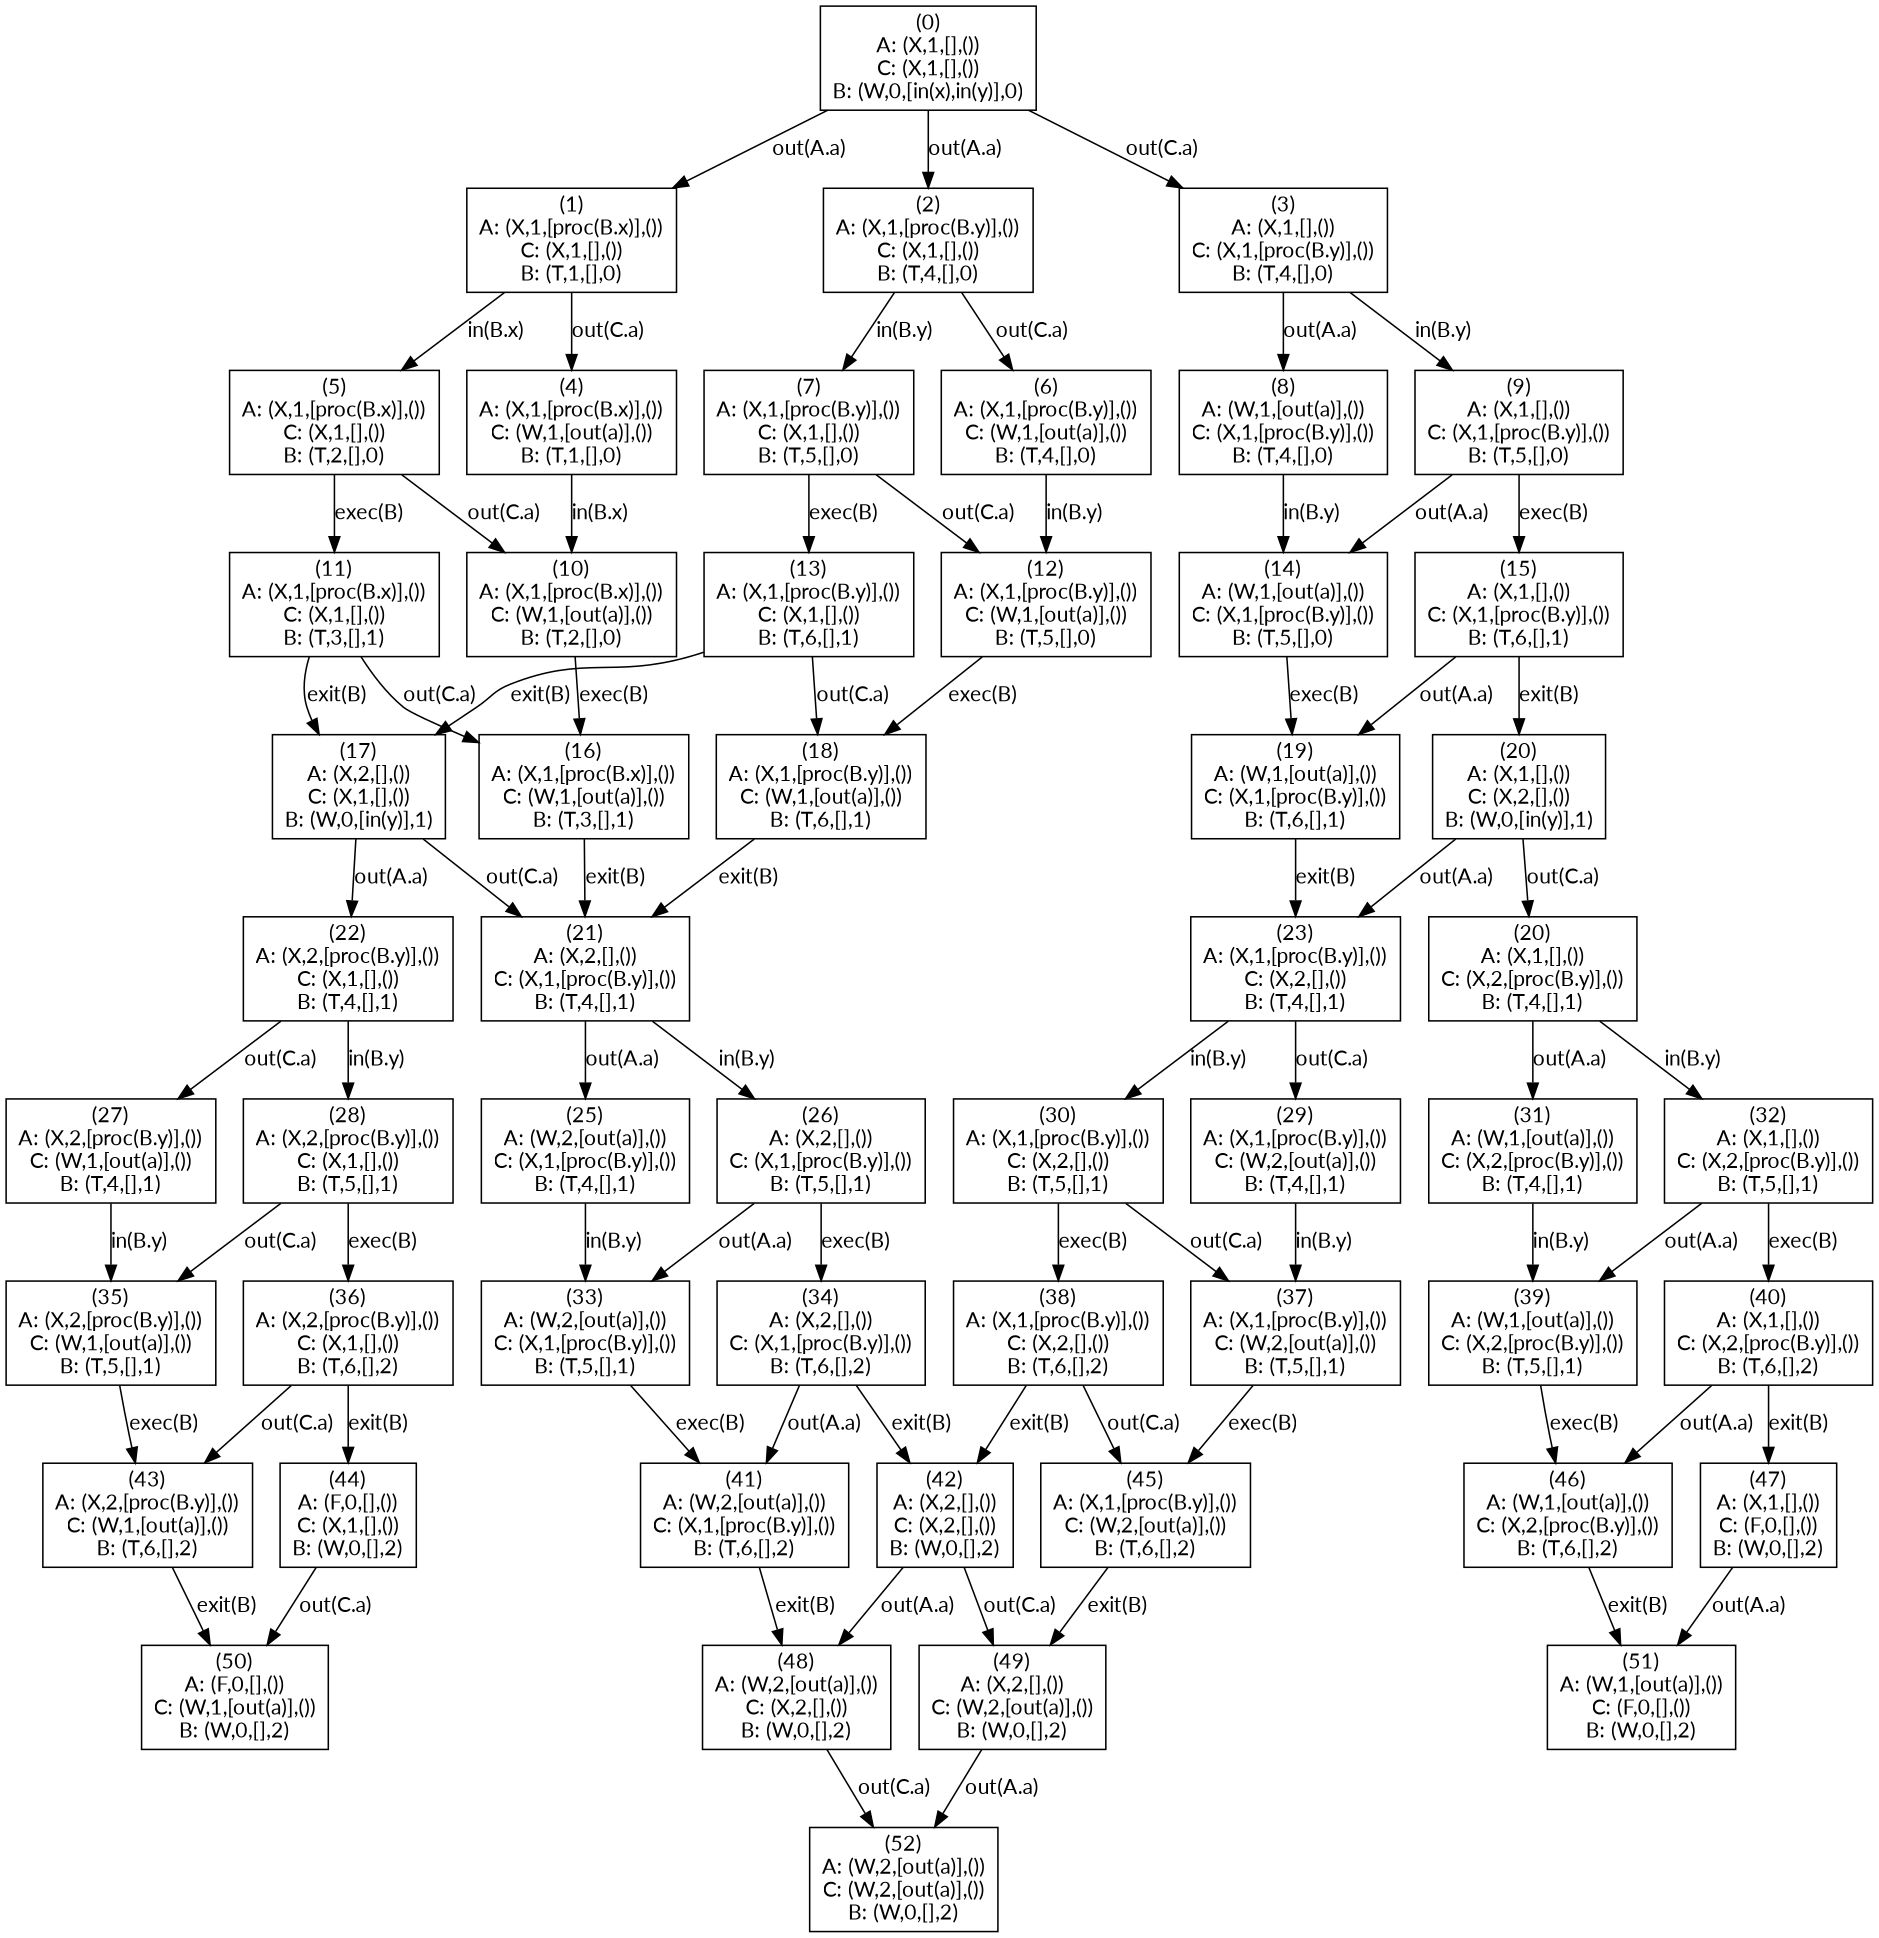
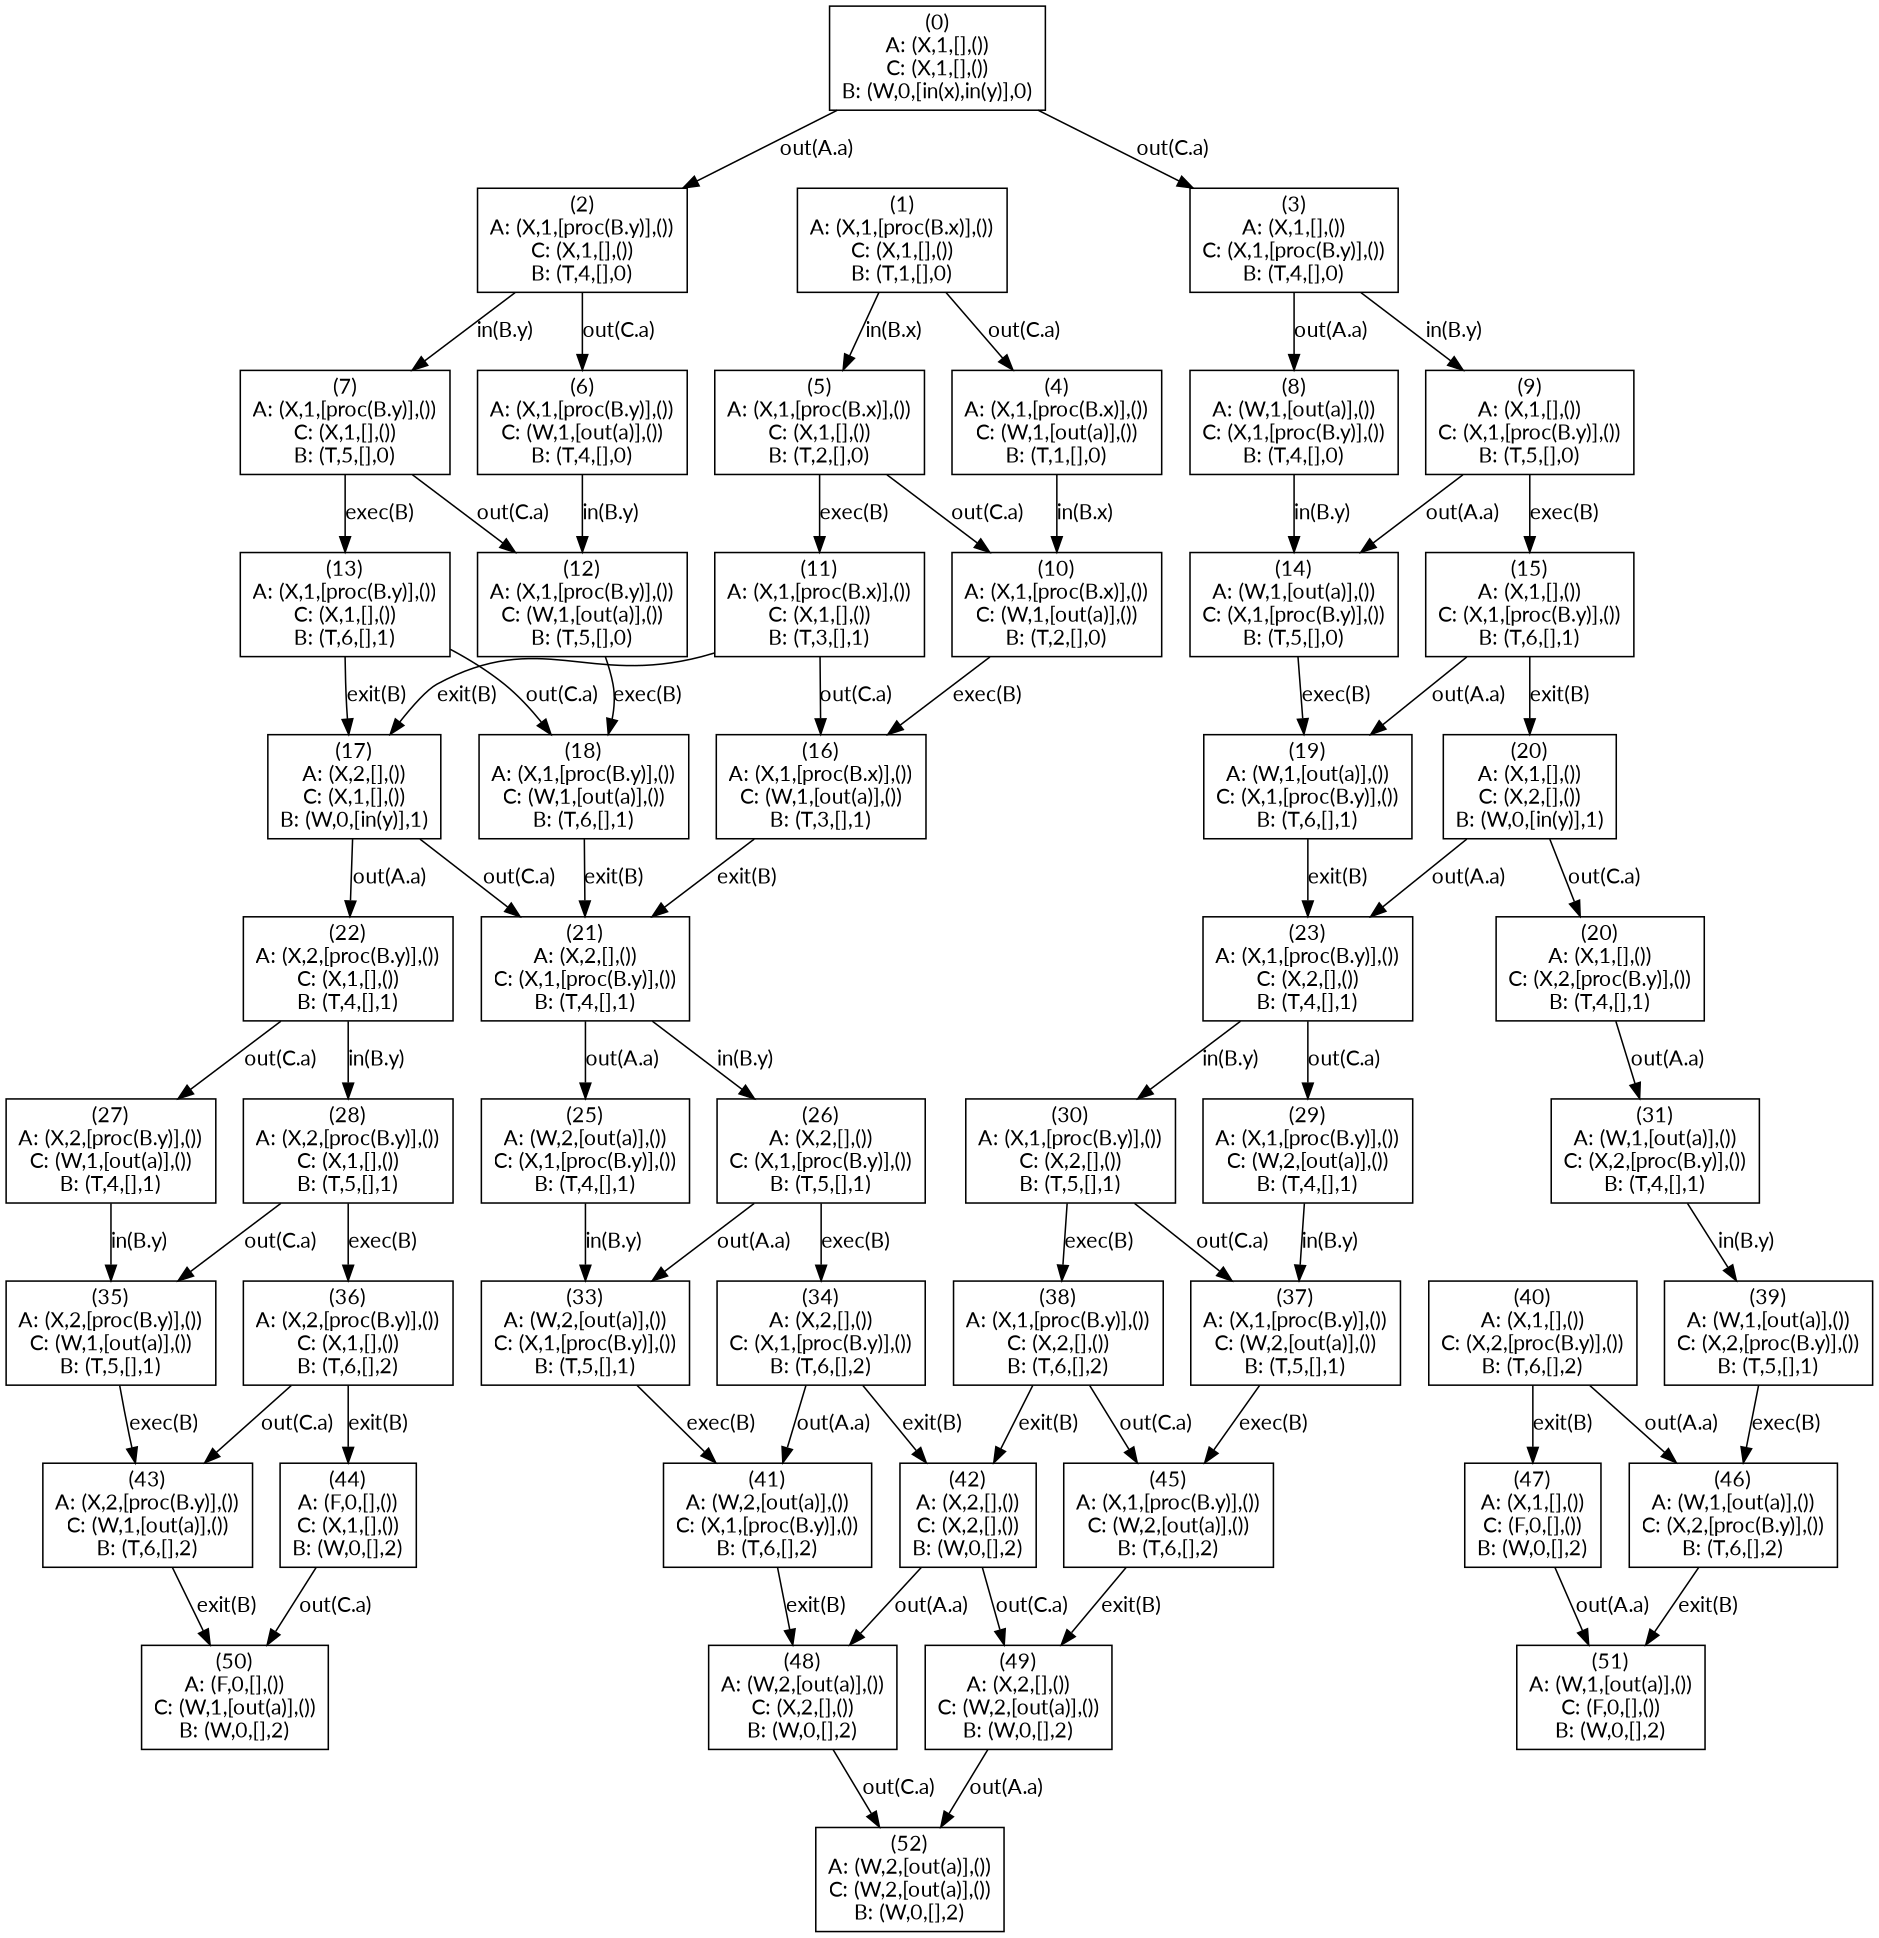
edge "(0) A: (X,1,[],()) C: (X,1,[],()) B: (W,0,[in(x),in(y)],0)" -> "(1) A: (X,1,[proc(B.x)],()) C: (X,1,[],()) B: (T,1,[],0)": removed, label "out(A.a)"
node "(32) A: (X,1,[],()) C: (X,2,[proc(B.y)],()) B: (T,5,[],1)": removed
